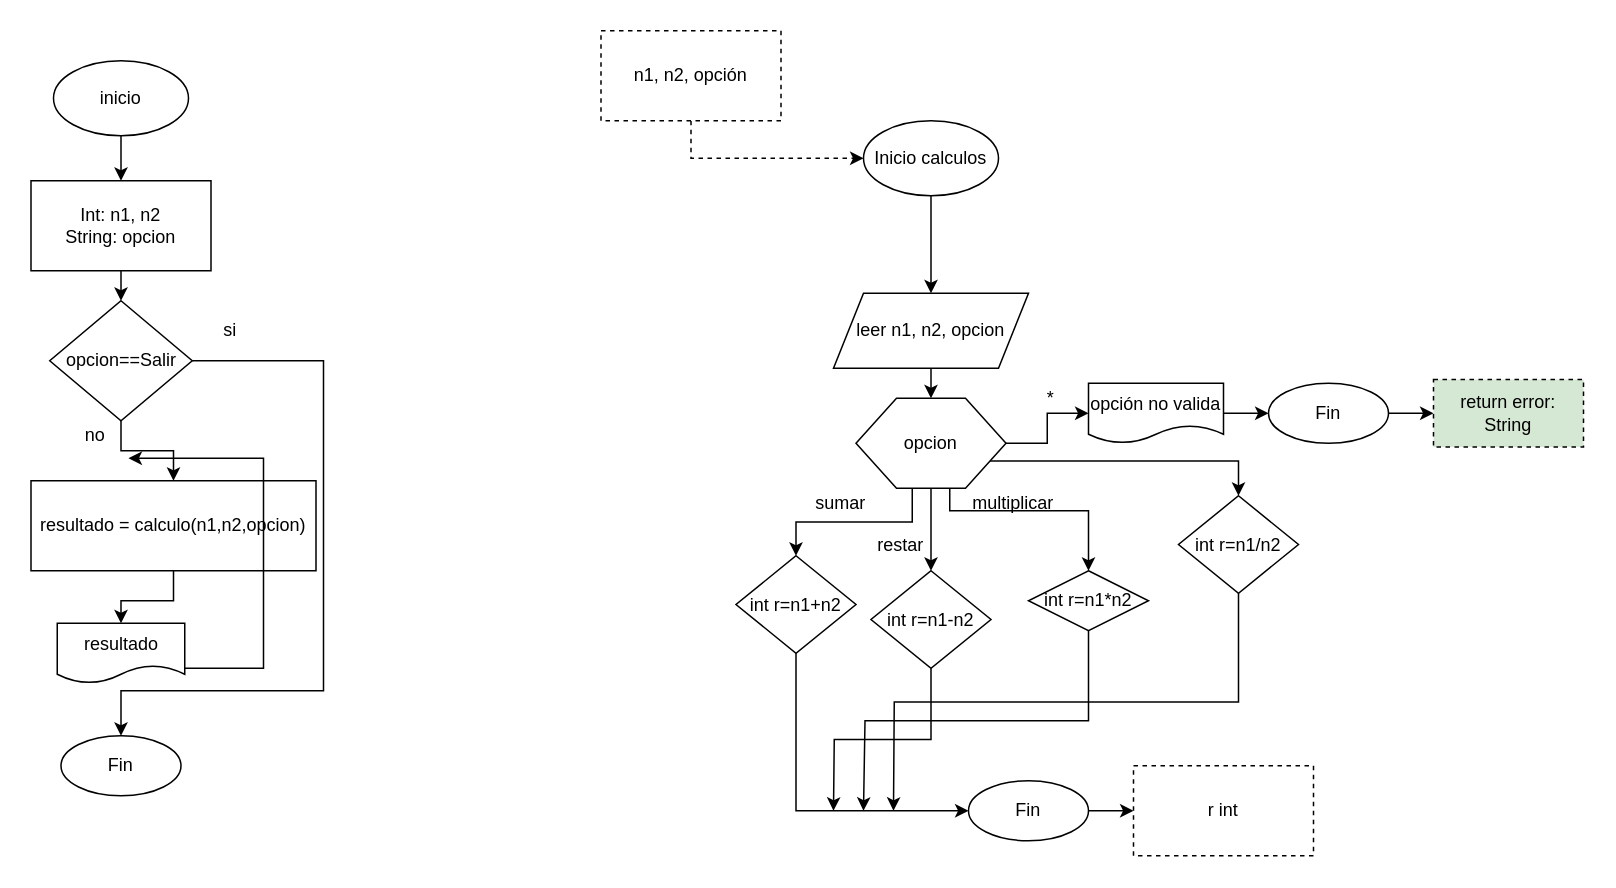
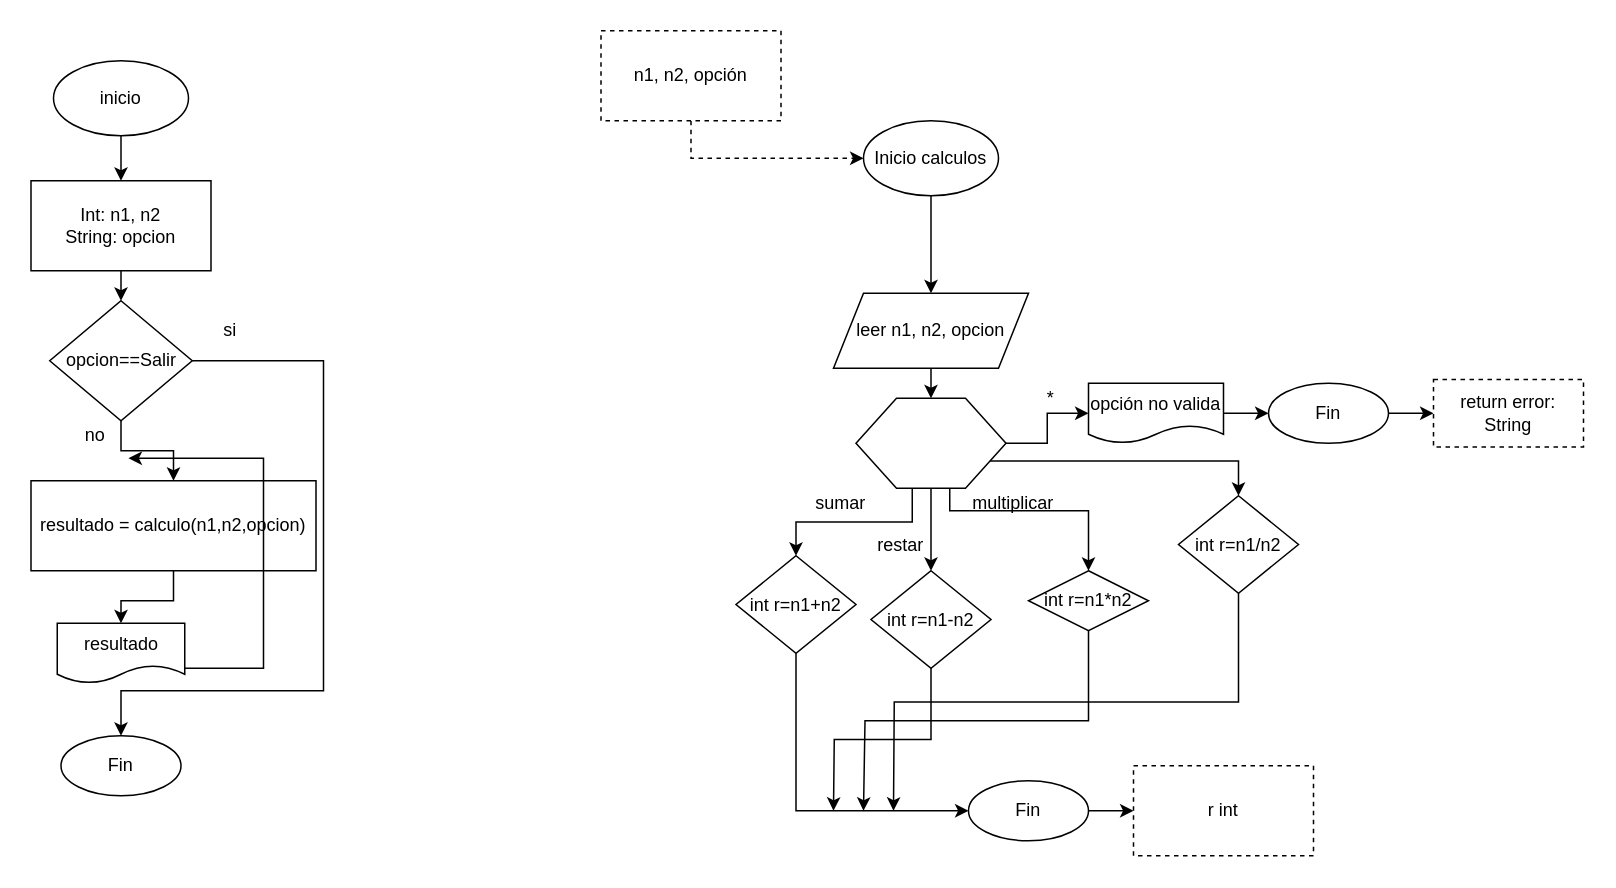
node "return error: String": fillcolor #d5e8d4 -> #ffffff
node "opcion": removed
